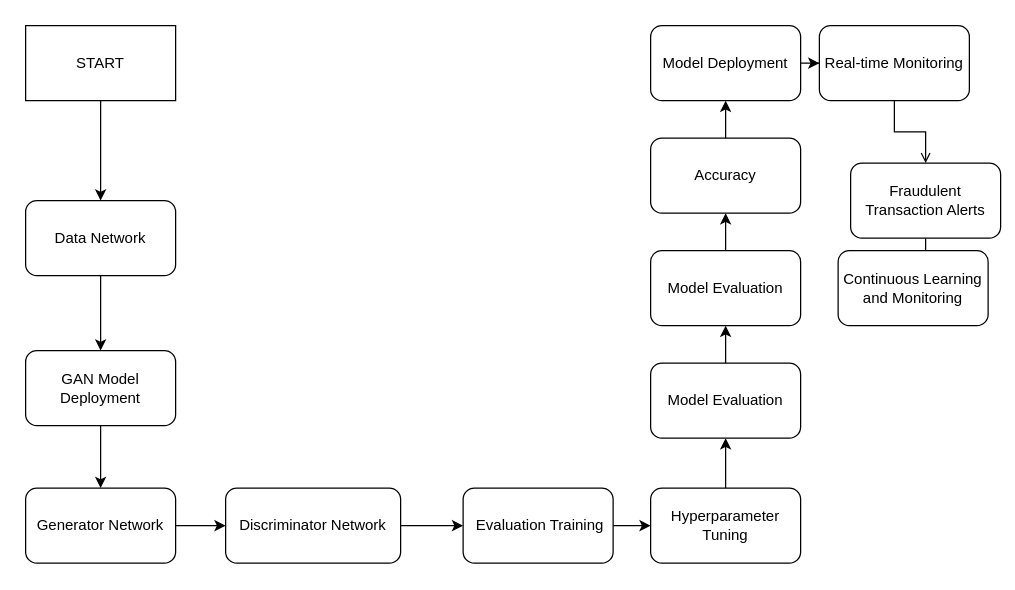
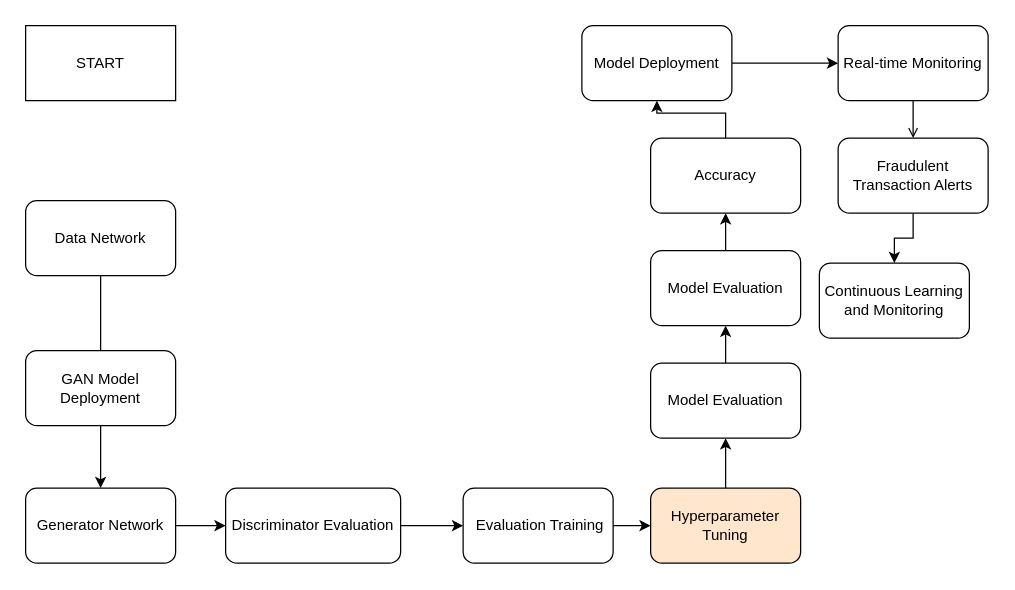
node "Model Deployment": moved (726, 63) -> (657, 63)
node "Real-time Monitoring": moved (894, 63) -> (913, 63)
edge "START" -> "Data Network": removed
node "Fraudulent Transaction Alerts": moved (926, 201) -> (913, 176)
node "Continuous Learning and Monitoring": moved (913, 288) -> (894, 301)
edge "Data Network" -> "GAN Model Deployment": arrowhead classic -> none
node "Discriminator Network": label "Discriminator Network" -> "Discriminator Evaluation"
node "Hyperparameter Tuning": fillcolor #ffffff -> #ffe6cc
